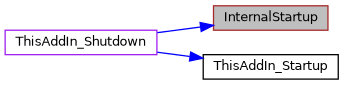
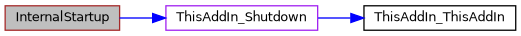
edge "ThisAddIn_Shutdown" -> "InternalStartup": reversed
node "ThisAddIn_Startup": label "ThisAddIn_Startup" -> "ThisAddIn_ThisAddIn"
